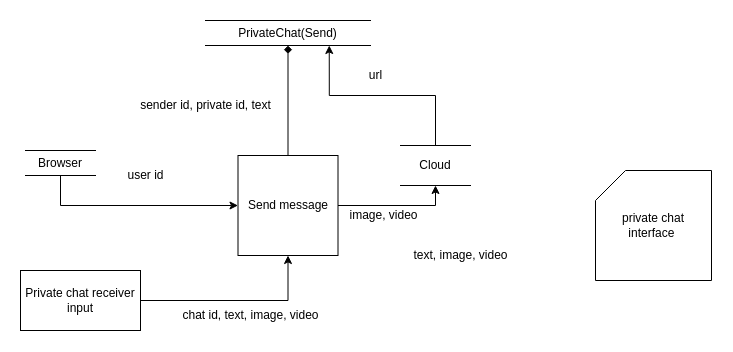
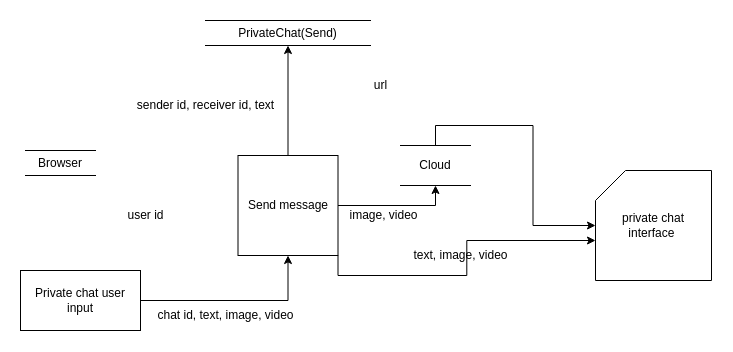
edge "Send message" -> "PrivateChat(Send)": arrowhead diamond -> classic
node "url": moved (376, 76) -> (381, 86)
edge "Cloud" -> "PrivateChat(Send)": now "Cloud" -> "private chat interface"
node "sender id, private id, text": label "sender id, private id, text" -> "sender id, receiver id, text"
node "user id": moved (146, 176) -> (146, 216)
edge "Browser" -> "Send message": removed
edge "Send message" -> "private chat interface": added
node "Private chat receiver input": label "Private chat receiver input" -> "Private chat user input"
node "chat id, text, image, video": moved (251, 316) -> (226, 316)
